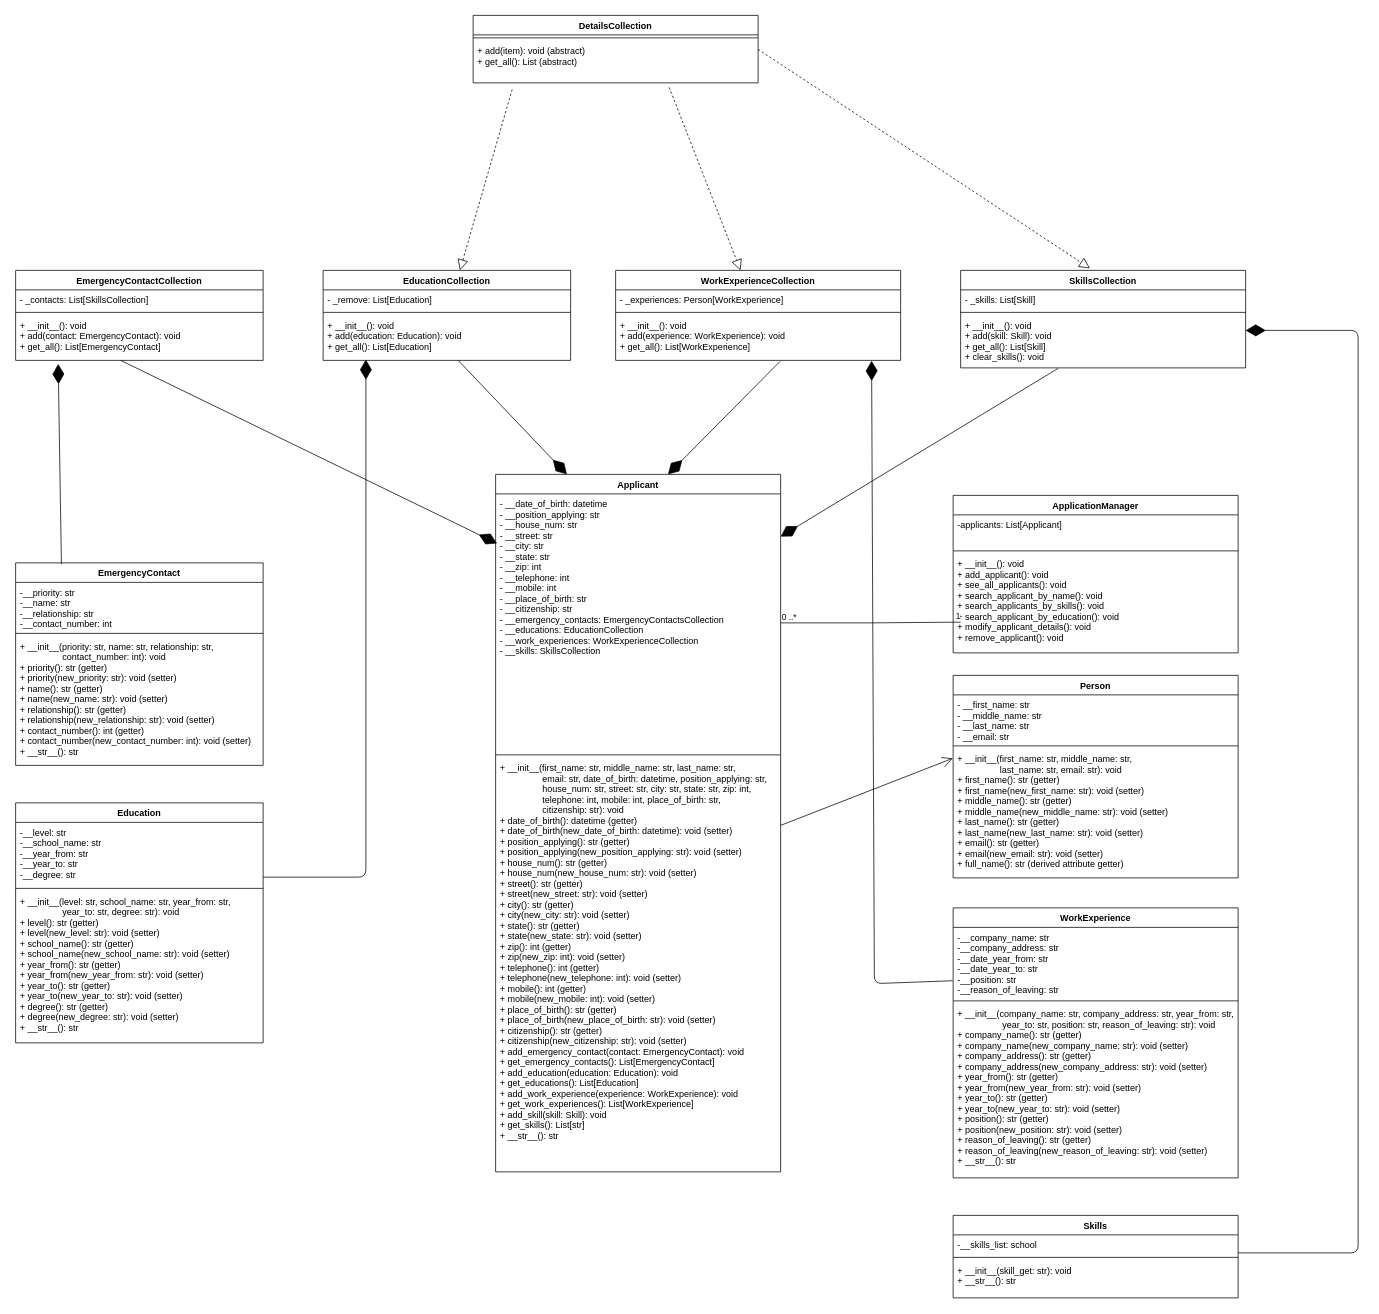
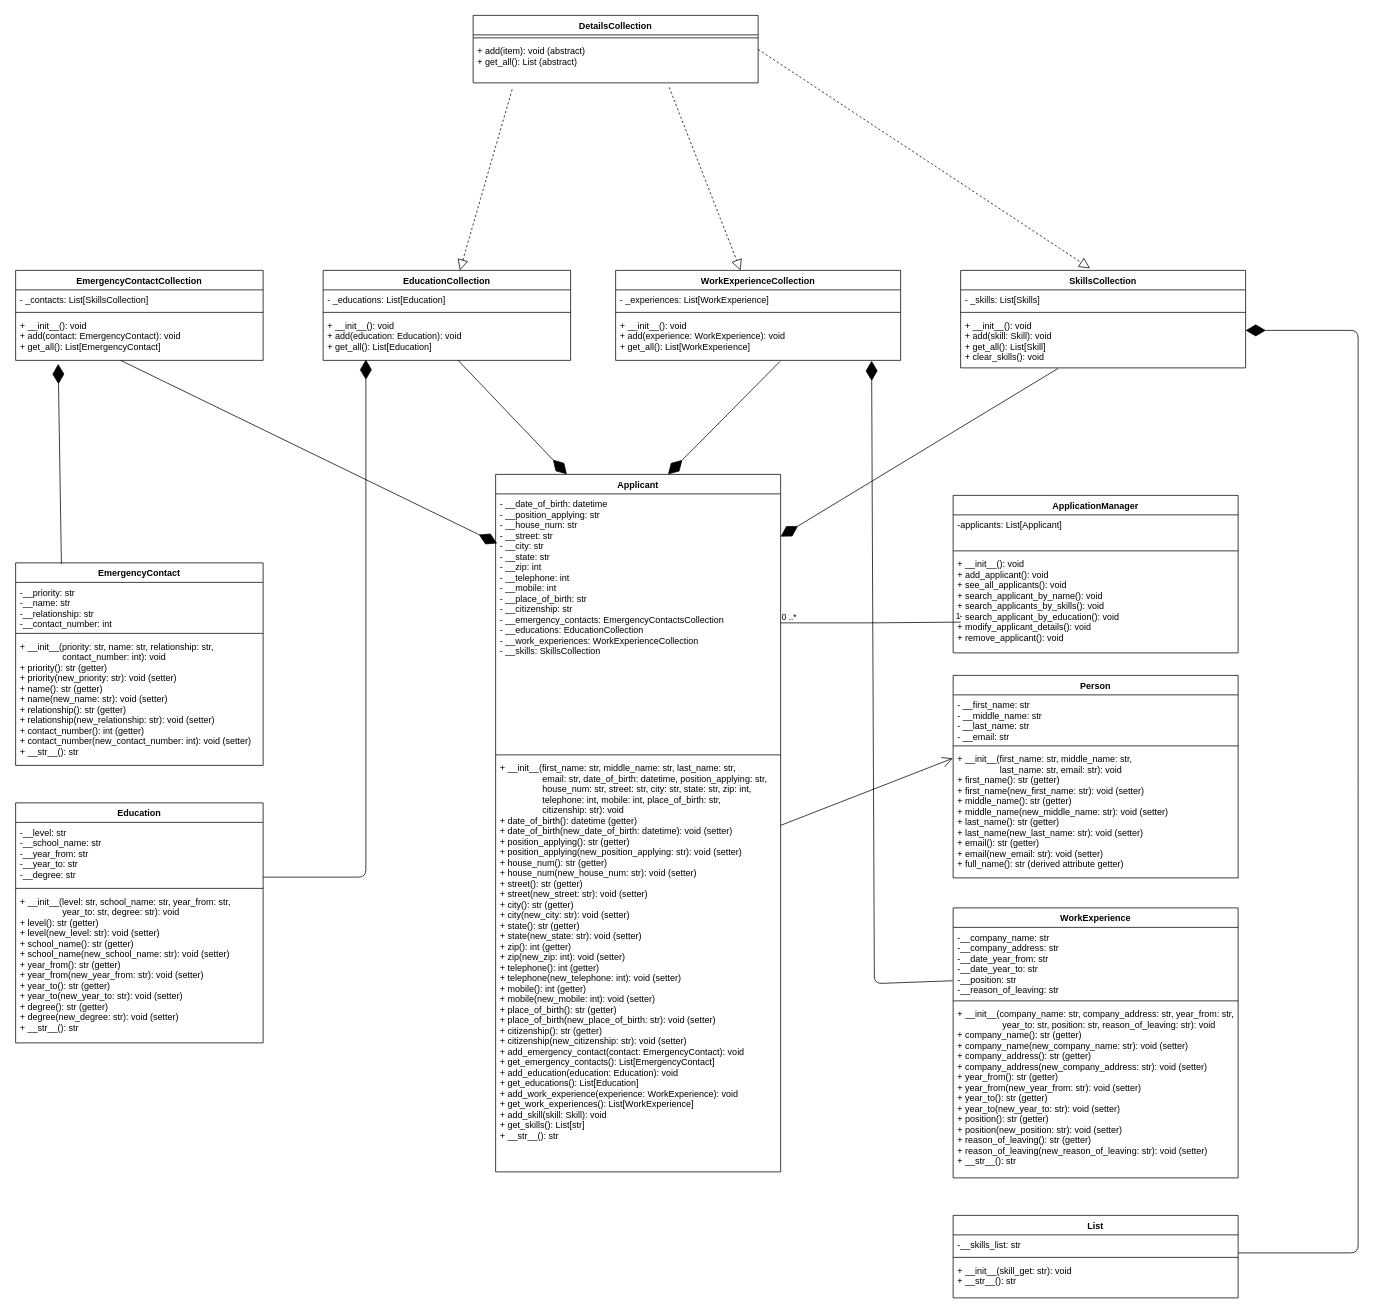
node "- _remove: List[Education]": label "- _remove: List[Education]" -> "- _educations: List[Education]"
node "- _experiences: Person[WorkExperience]": label "- _experiences: Person[WorkExperience]" -> "- _experiences: List[WorkExperience]"
node "- _skills: List[Skill]": label "- _skills: List[Skill]" -> "- _skills: List[Skills]"
node "Skills": label "Skills" -> "List"
node "-__skills_list: school": label "-__skills_list: school" -> "-__skills_list: str"
